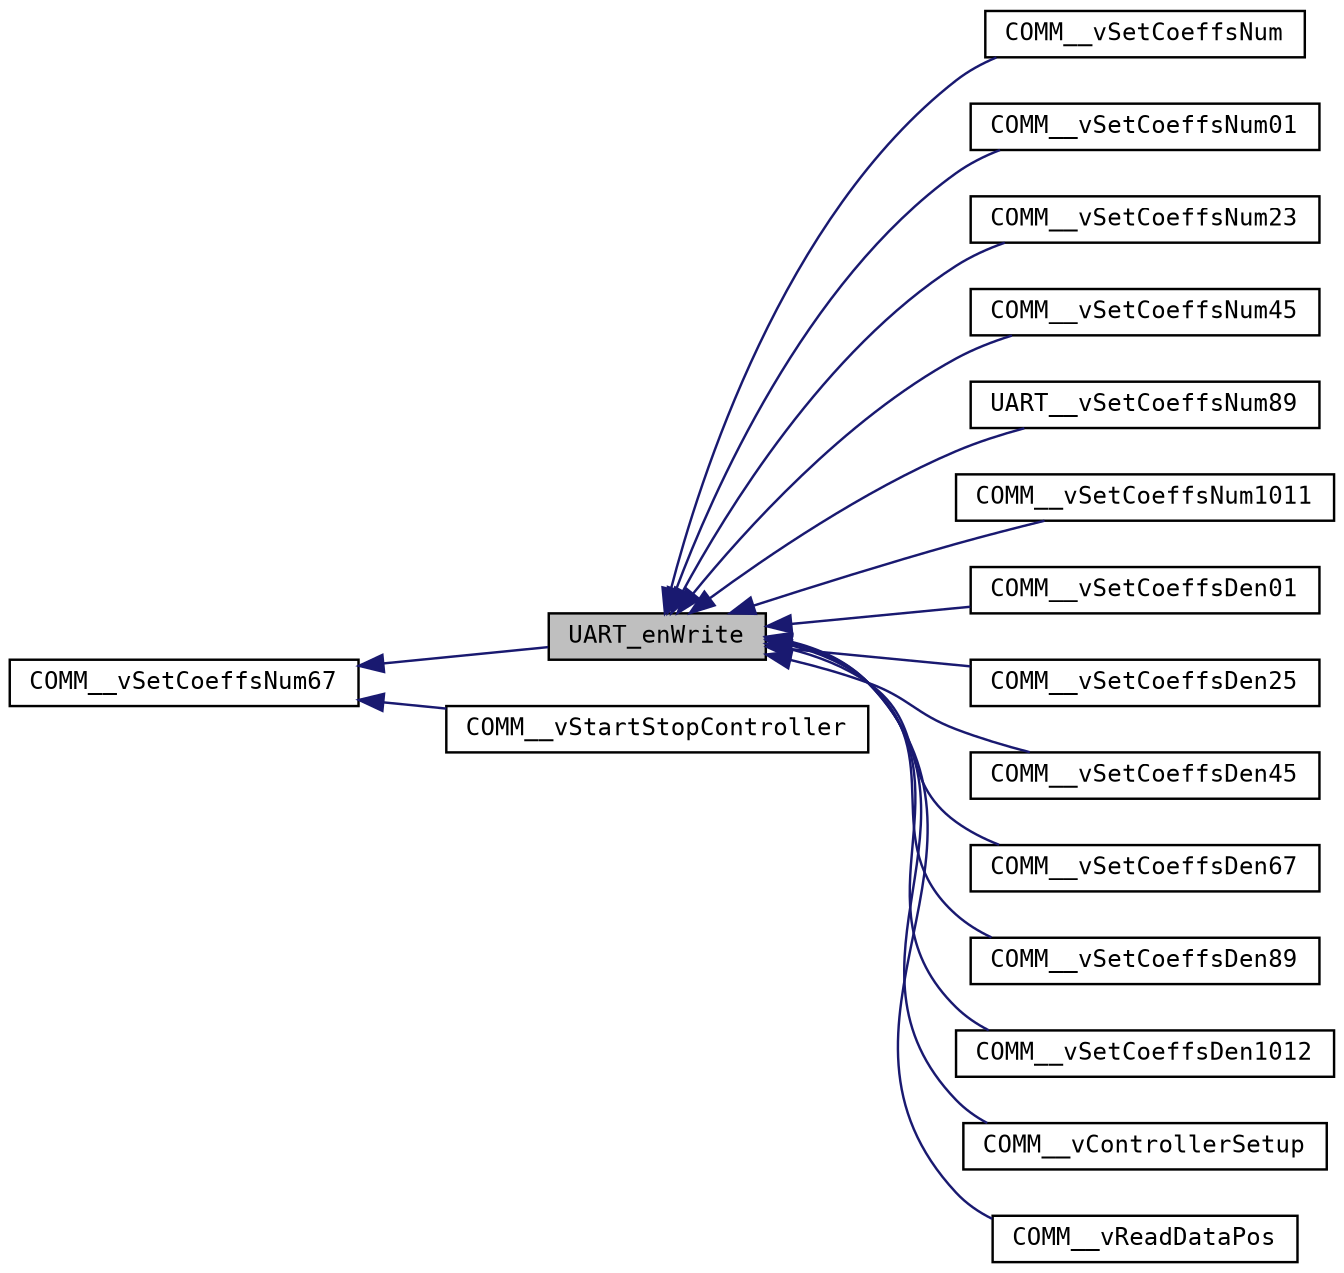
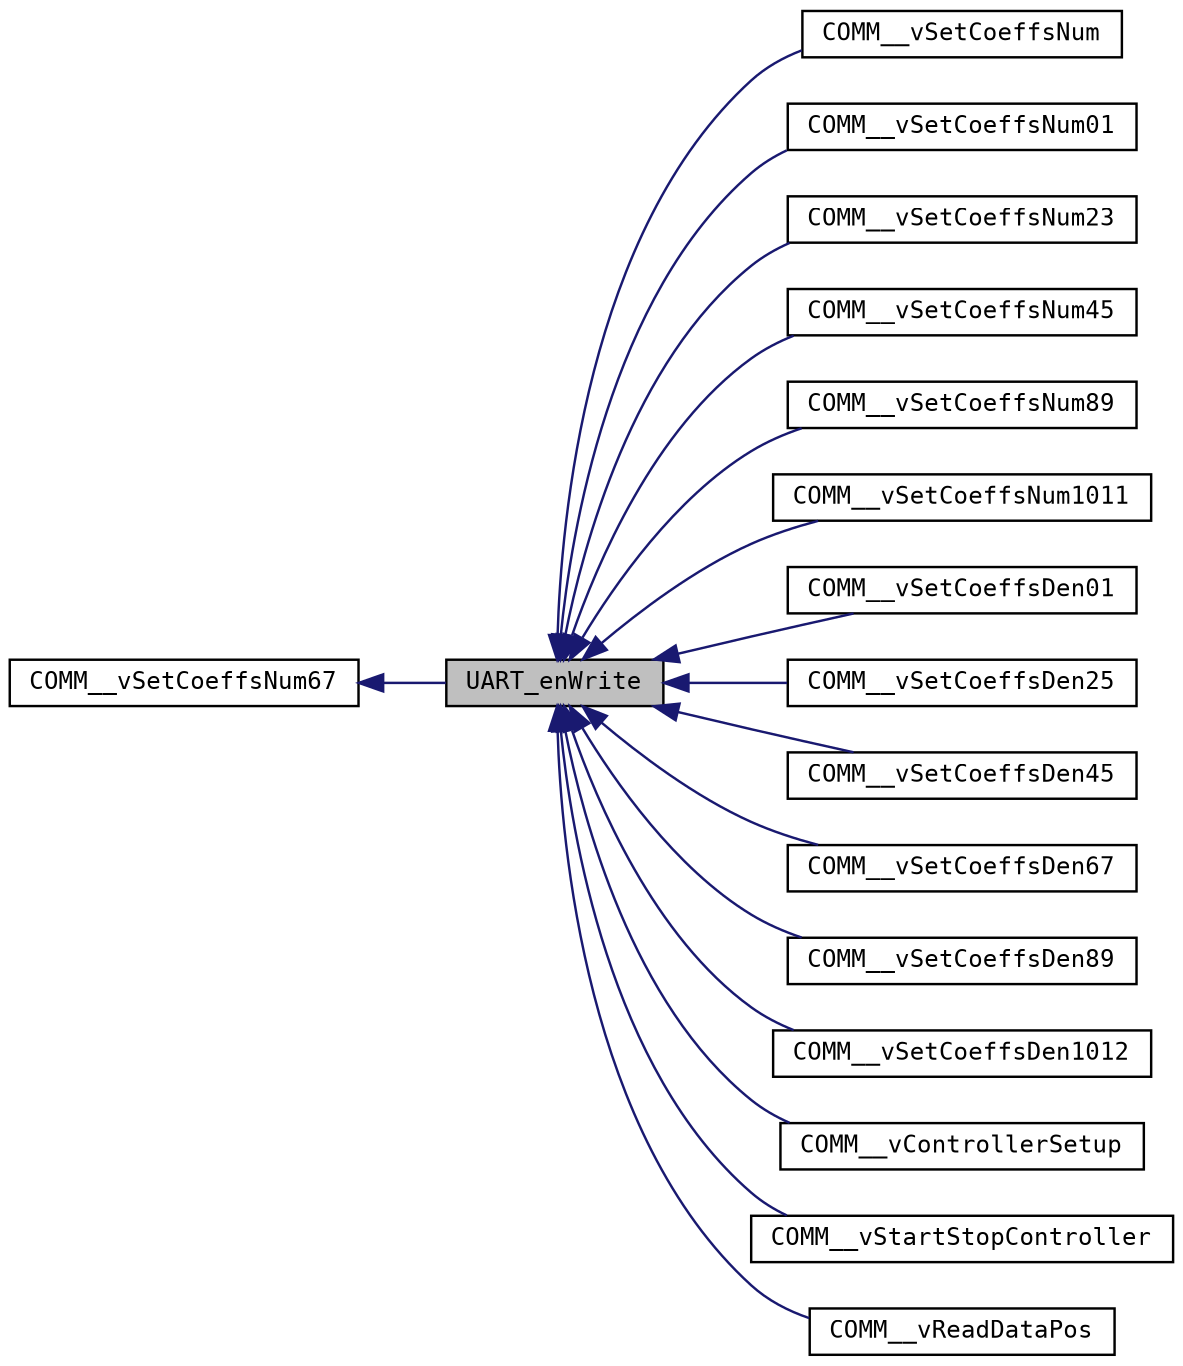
node "UART__vSetCoeffsNum89": label "UART__vSetCoeffsNum89" -> "COMM__vSetCoeffsNum89"
edge "COMM__vStartStopController" -> "COMM__vSetCoeffsNum67": now "COMM__vStartStopController" -> "UART_enWrite"
